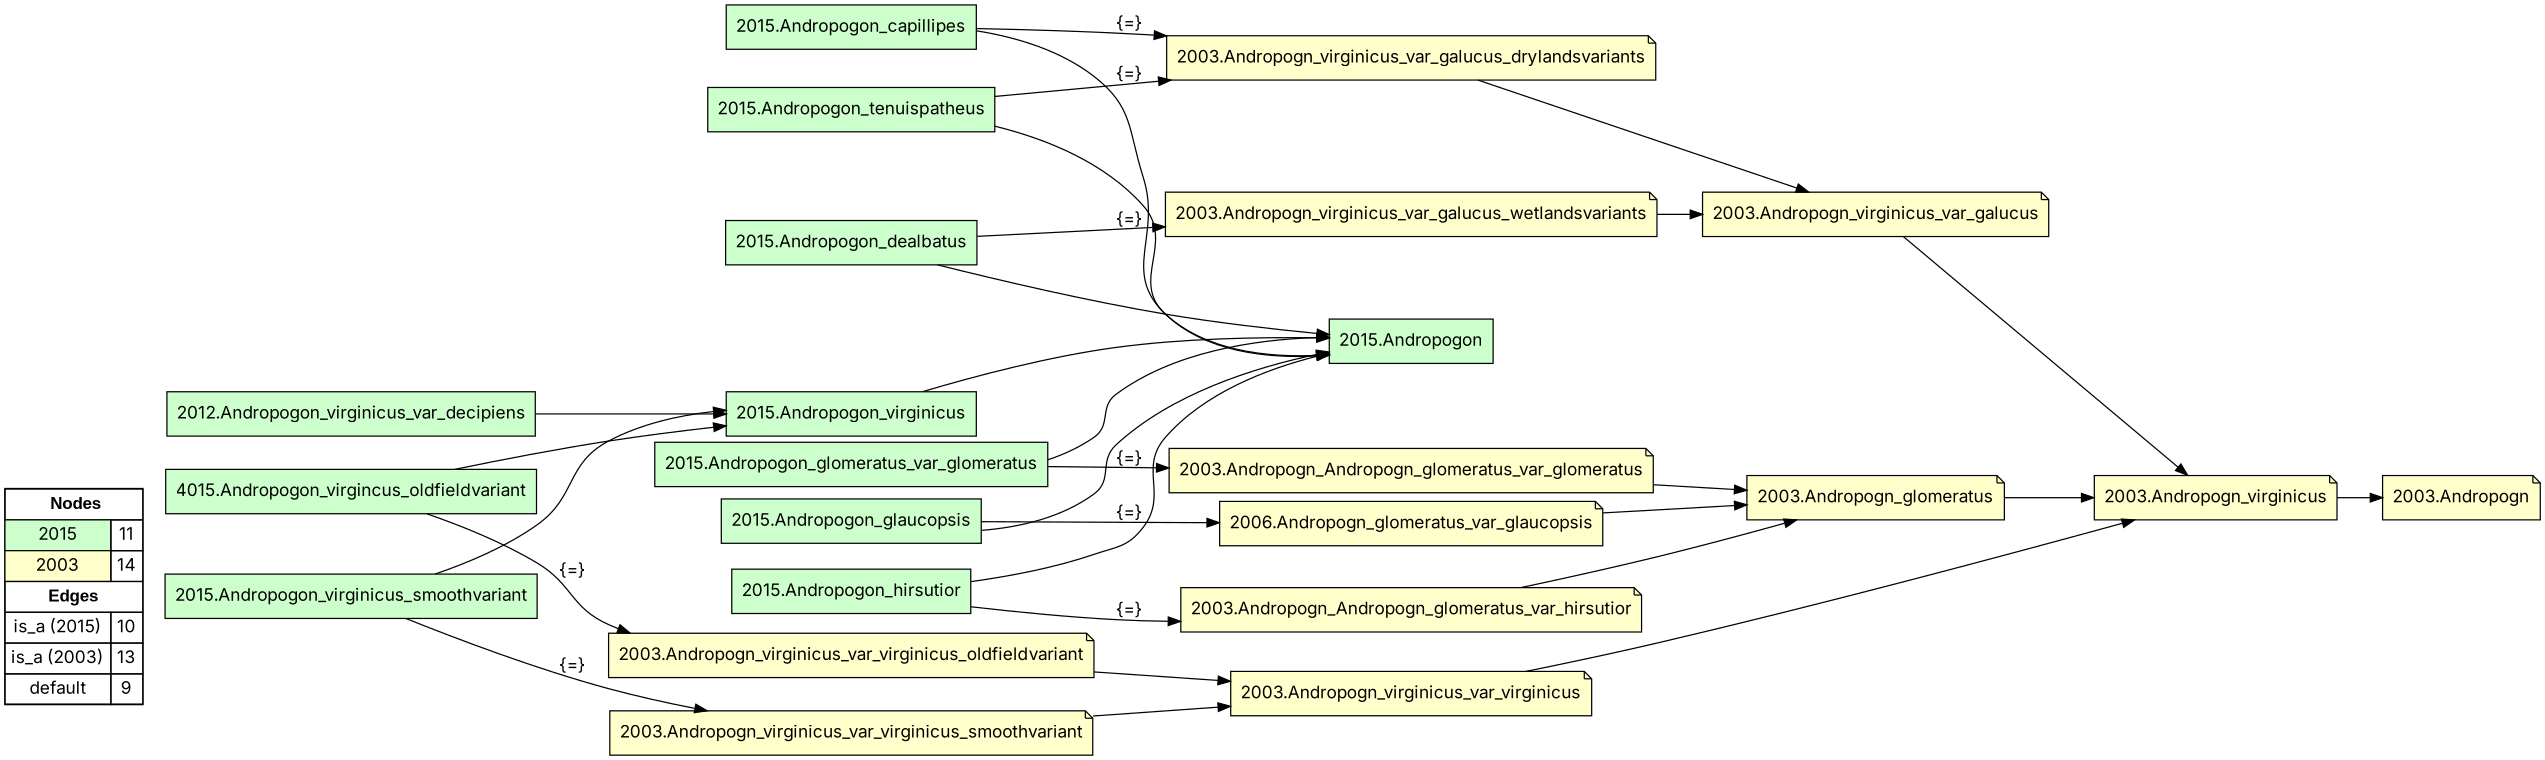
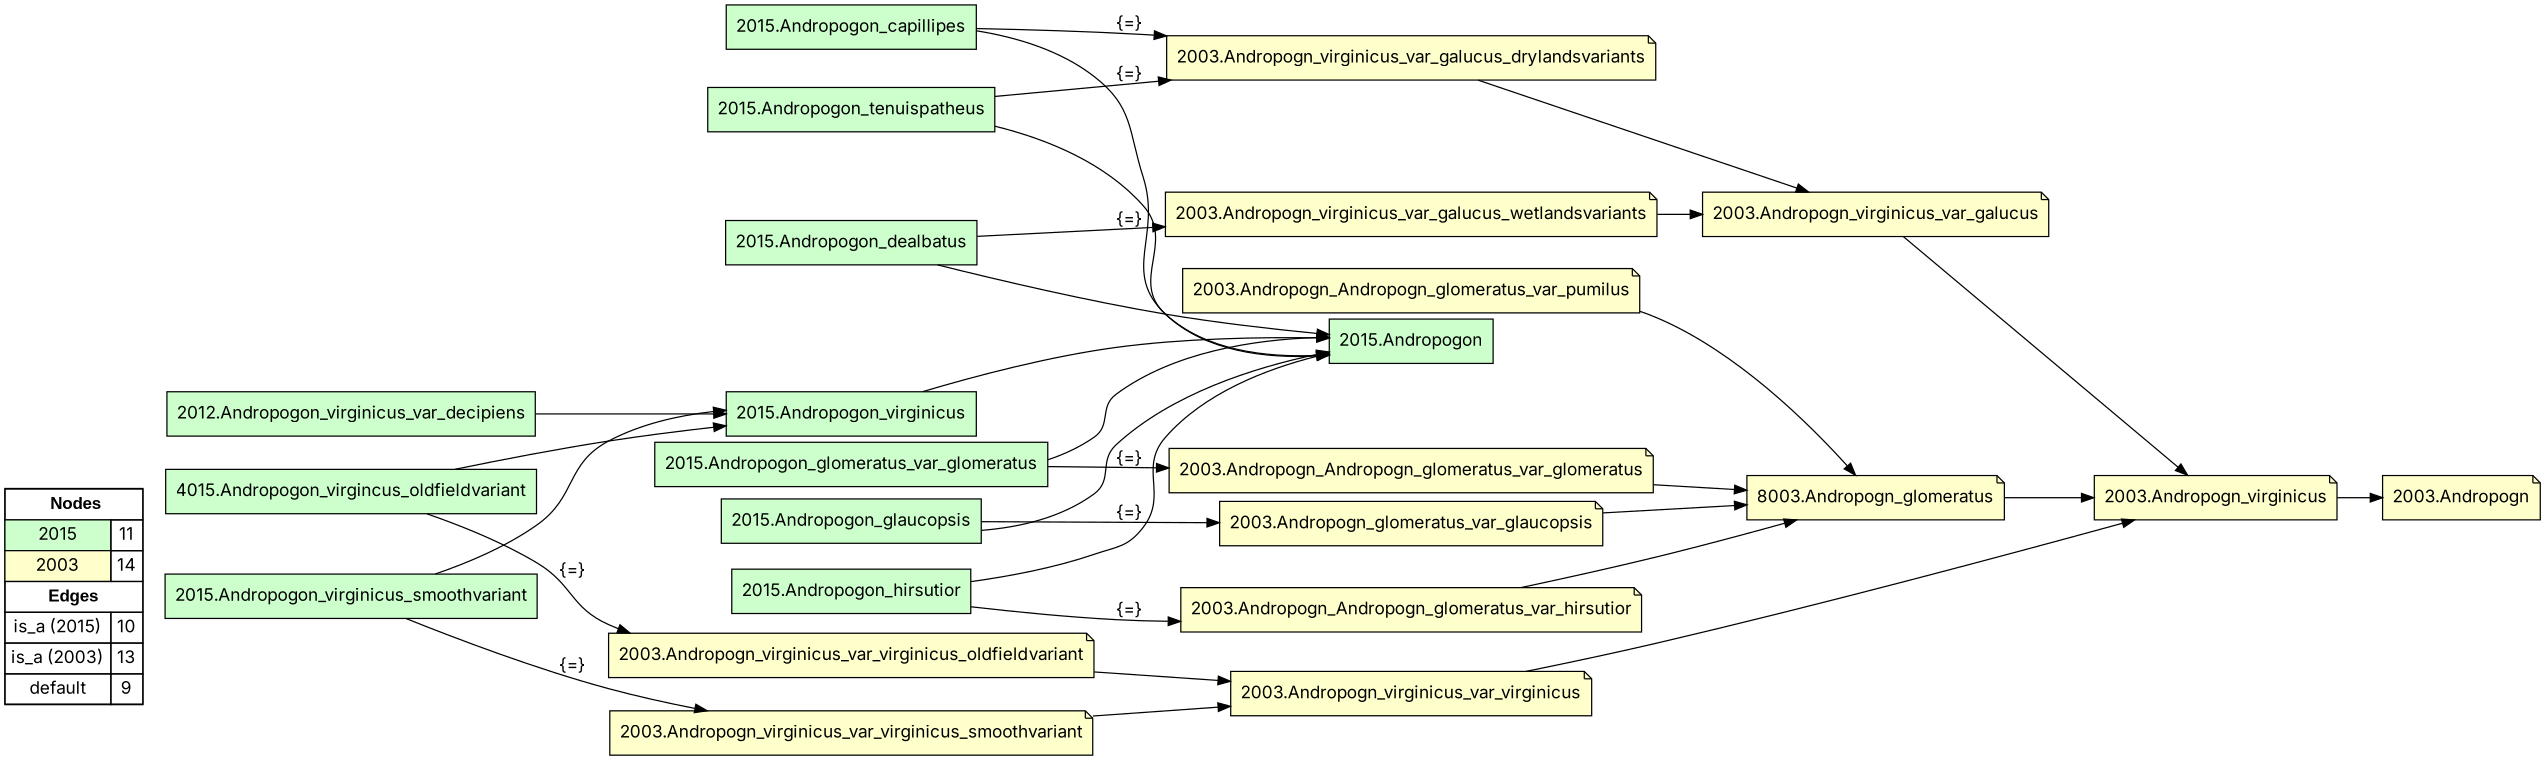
node "2003.Andropogn_Andropogn_glomeratus_var_pumilus": added
node "2003.Andropogn_glomeratus": label "2003.Andropogn_glomeratus" -> "8003.Andropogn_glomeratus"
node "2006.Andropogn_glomeratus_var_glaucopsis": label "2006.Andropogn_glomeratus_var_glaucopsis" -> "2003.Andropogn_glomeratus_var_glaucopsis"
